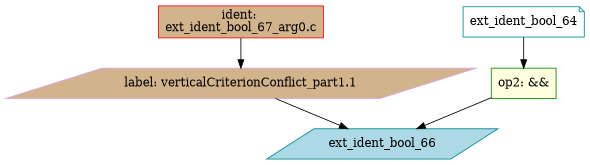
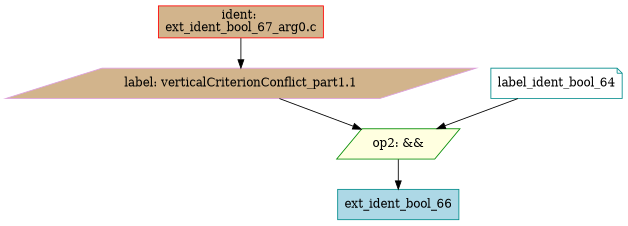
node "ext_ident_bool_64": label "ext_ident_bool_64" -> "label_ident_bool_64"
node "op2: &&": shape box -> parallelogram
edge "label: verticalCriterionConflict_part1.1" -> "ext_ident_bool_66": now "label: verticalCriterionConflict_part1.1" -> "op2: &&"
node "ext_ident_bool_66": shape parallelogram -> box
